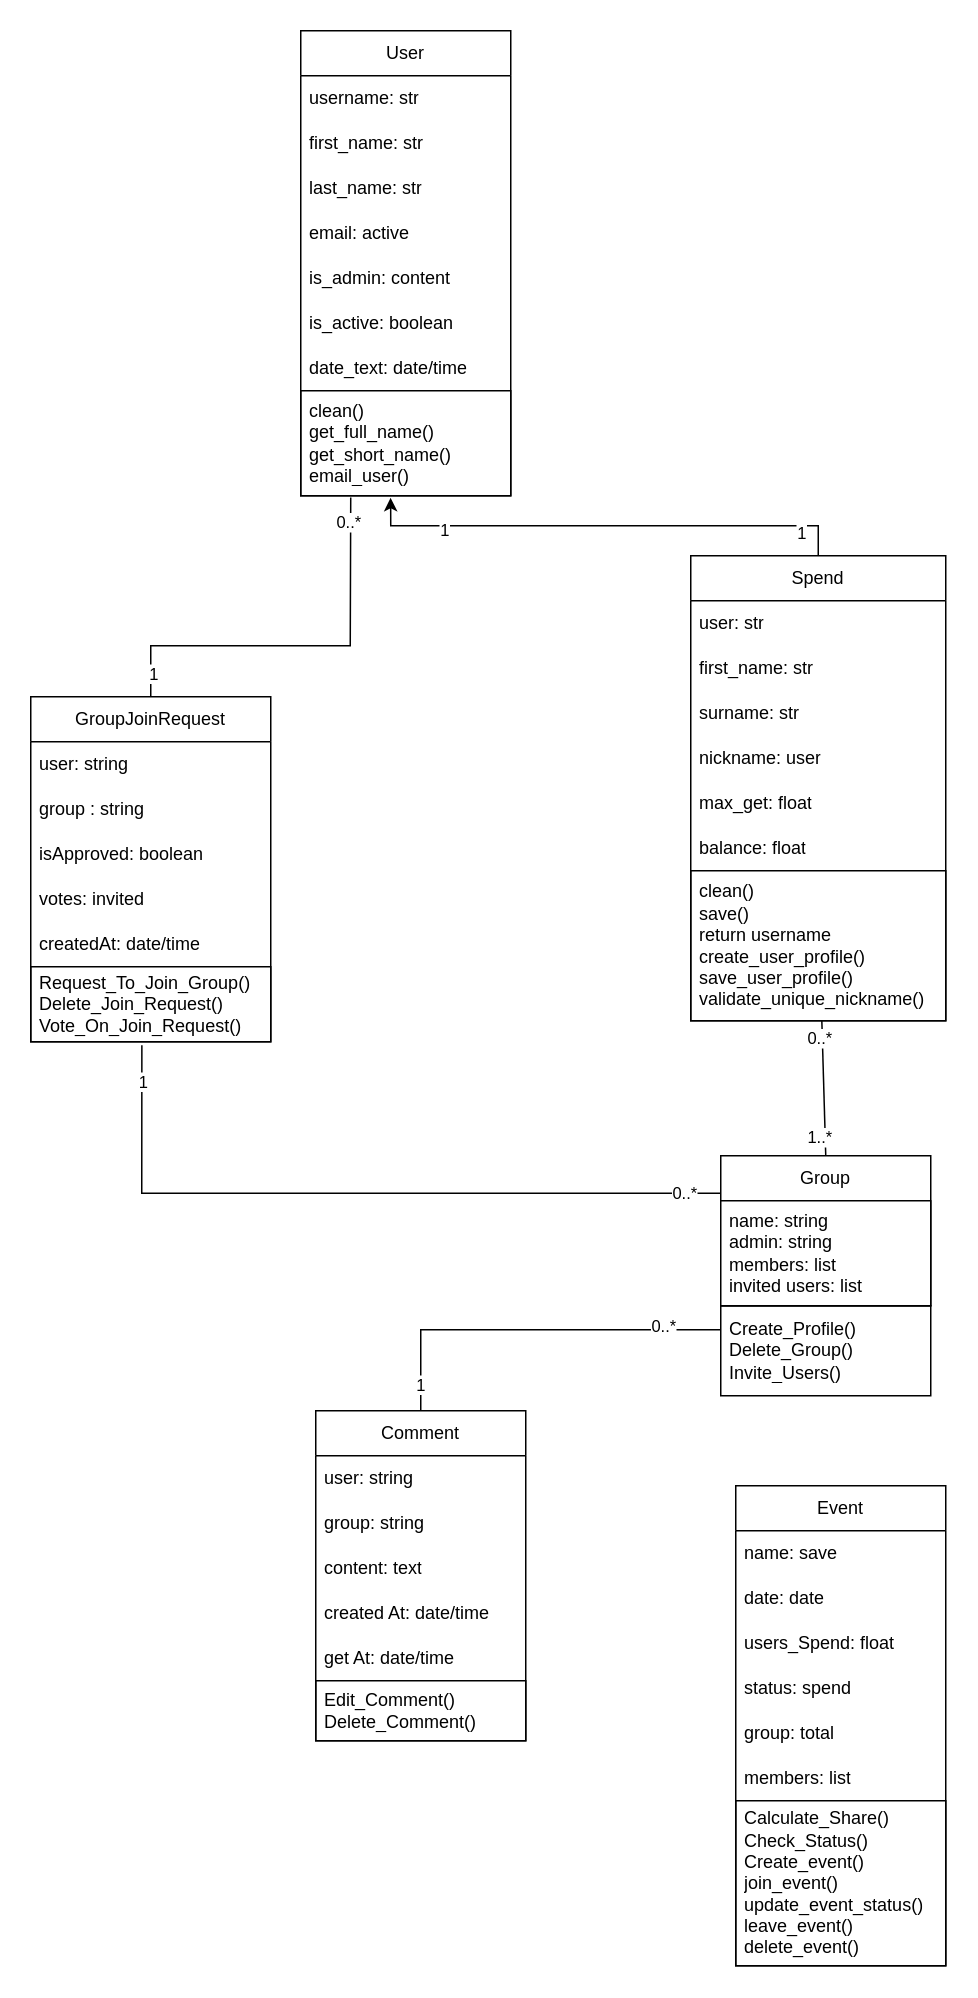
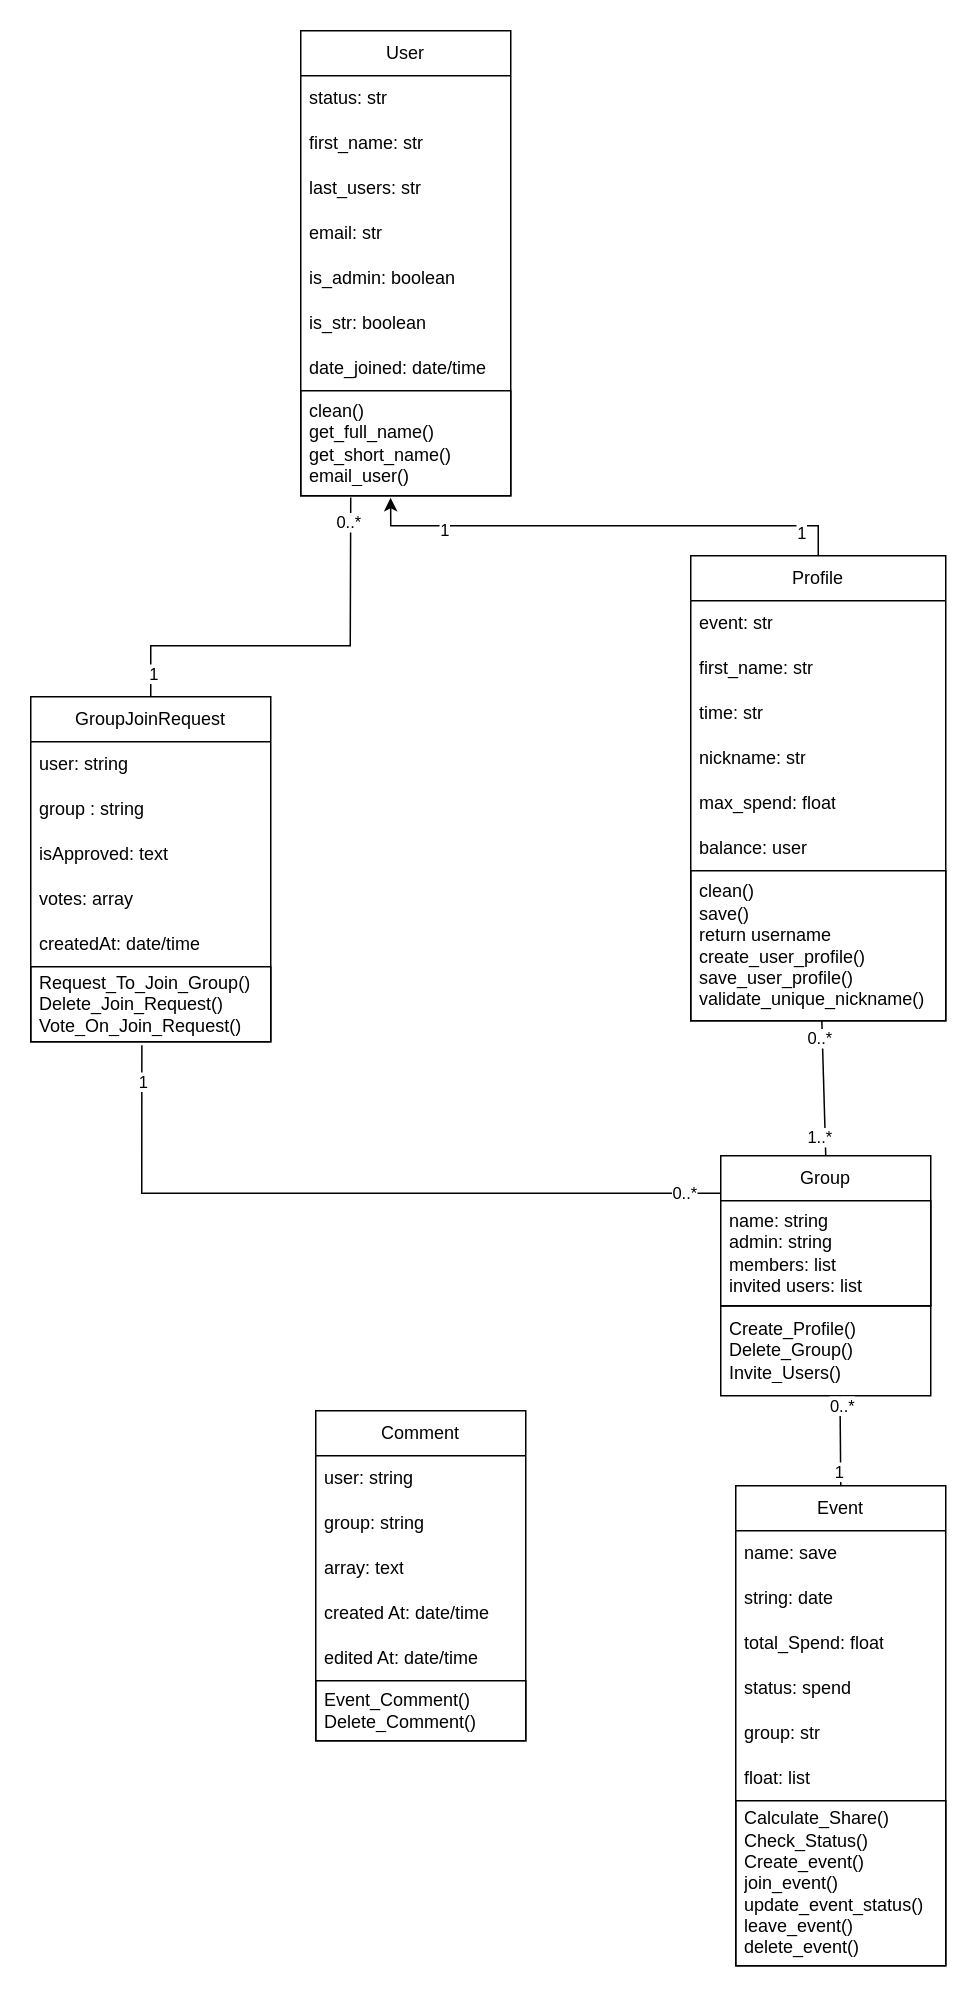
node "username: str": label "username: str" -> "status: str"
node "last_name: str": label "last_name: str" -> "last_users: str"
node "email: active": label "email: active" -> "email: str"
node "is_admin: content": label "is_admin: content" -> "is_admin: boolean"
node "is_active: boolean": label "is_active: boolean" -> "is_str: boolean"
node "date_text: date/time": label "date_text: date/time" -> "date_joined: date/time"
node "Spend": label "Spend" -> "Profile"
node "user: str": label "user: str" -> "event: str"
node "surname: str": label "surname: str" -> "time: str"
node "nickname: user": label "nickname: user" -> "nickname: str"
node "max_get: float": label "max_get: float" -> "max_spend: float"
node "balance: float": label "balance: float" -> "balance: user"
node "isApproved: boolean": label "isApproved: boolean" -> "isApproved: text"
node "votes: invited": label "votes: invited" -> "votes: array"
edge "Create_Profile() Delete_Group() Invite_Users()" -- "Comment": removed, labels "0..*", "1"
edge "Create_Profile() Delete_Group() Invite_Users()" -- "Event": added, labels "0..*", "1"
node "content: text": label "content: text" -> "array: text"
node "date: date": label "date: date" -> "string: date"
node "users_Spend: float": label "users_Spend: float" -> "total_Spend: float"
node "get At: date/time": label "get At: date/time" -> "edited At: date/time"
node "Edit_Comment() Delete_Comment()": label "Edit_Comment() Delete_Comment()" -> "Event_Comment() Delete_Comment()"
node "group: total": label "group: total" -> "group: str"
node "members: list": label "members: list" -> "float: list"
